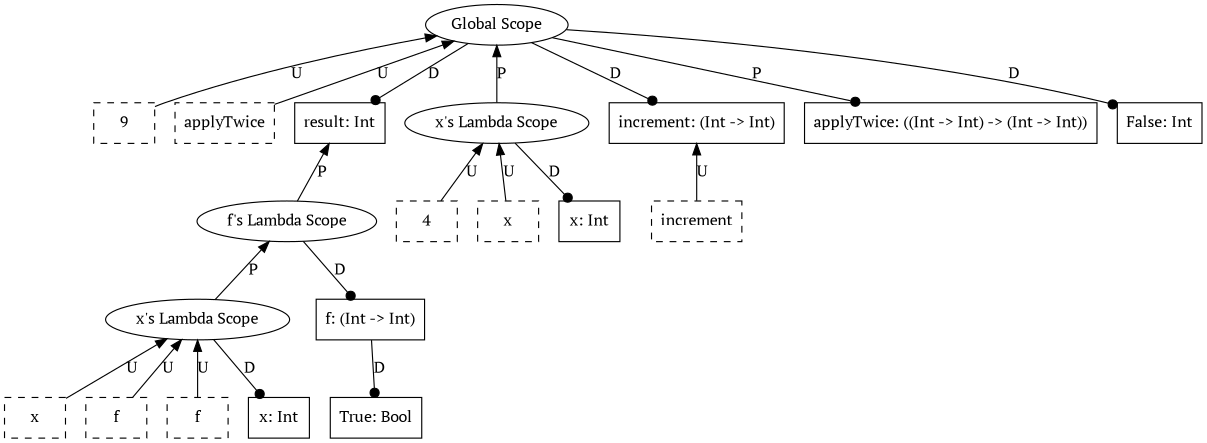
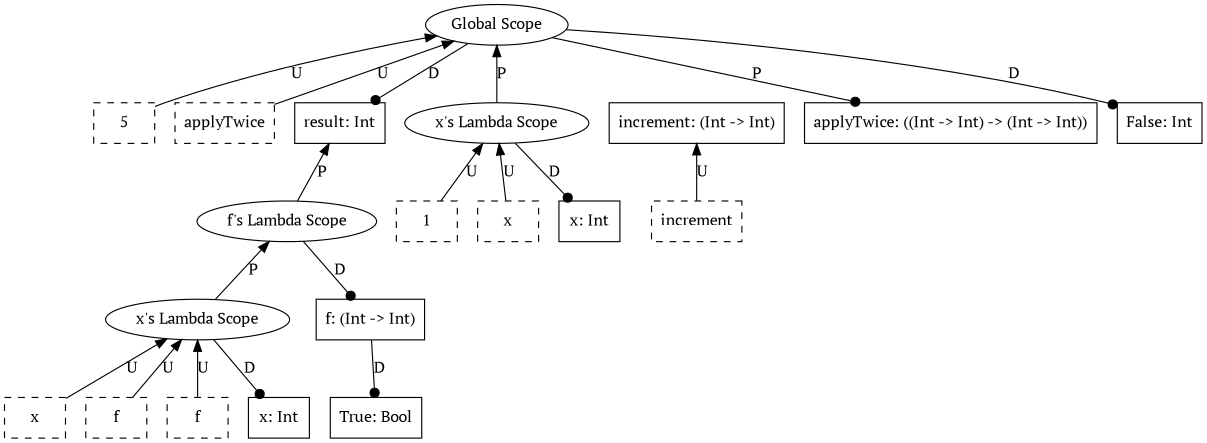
edge "Global Scope" -- "increment: (Int -> Int)": removed, label "D"
node "9": label "9" -> "5"
node "4": label "4" -> "1"
